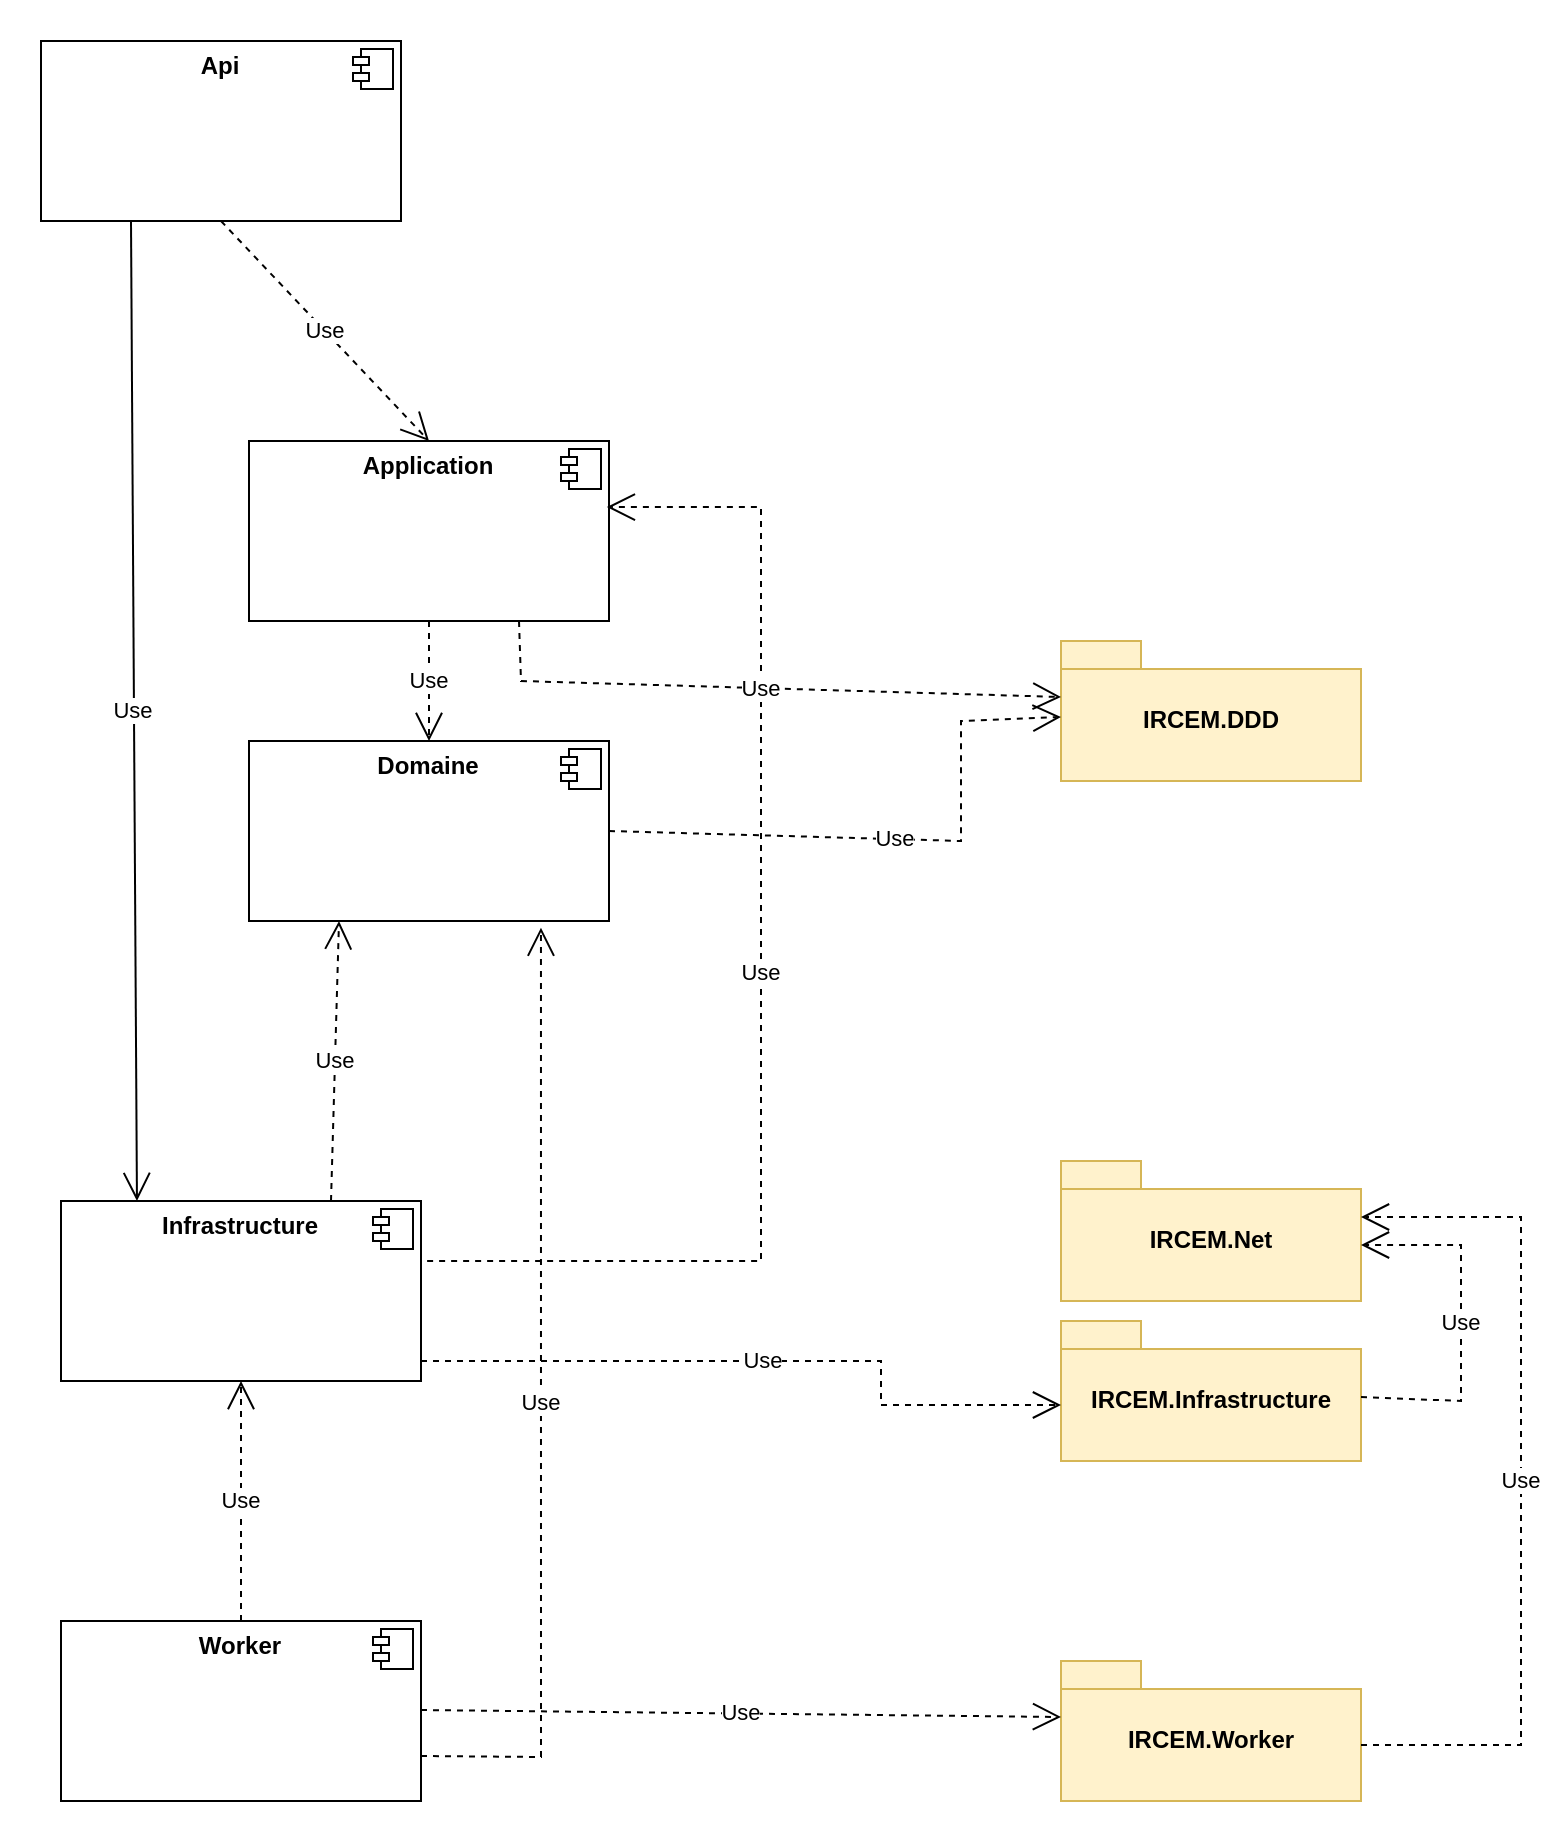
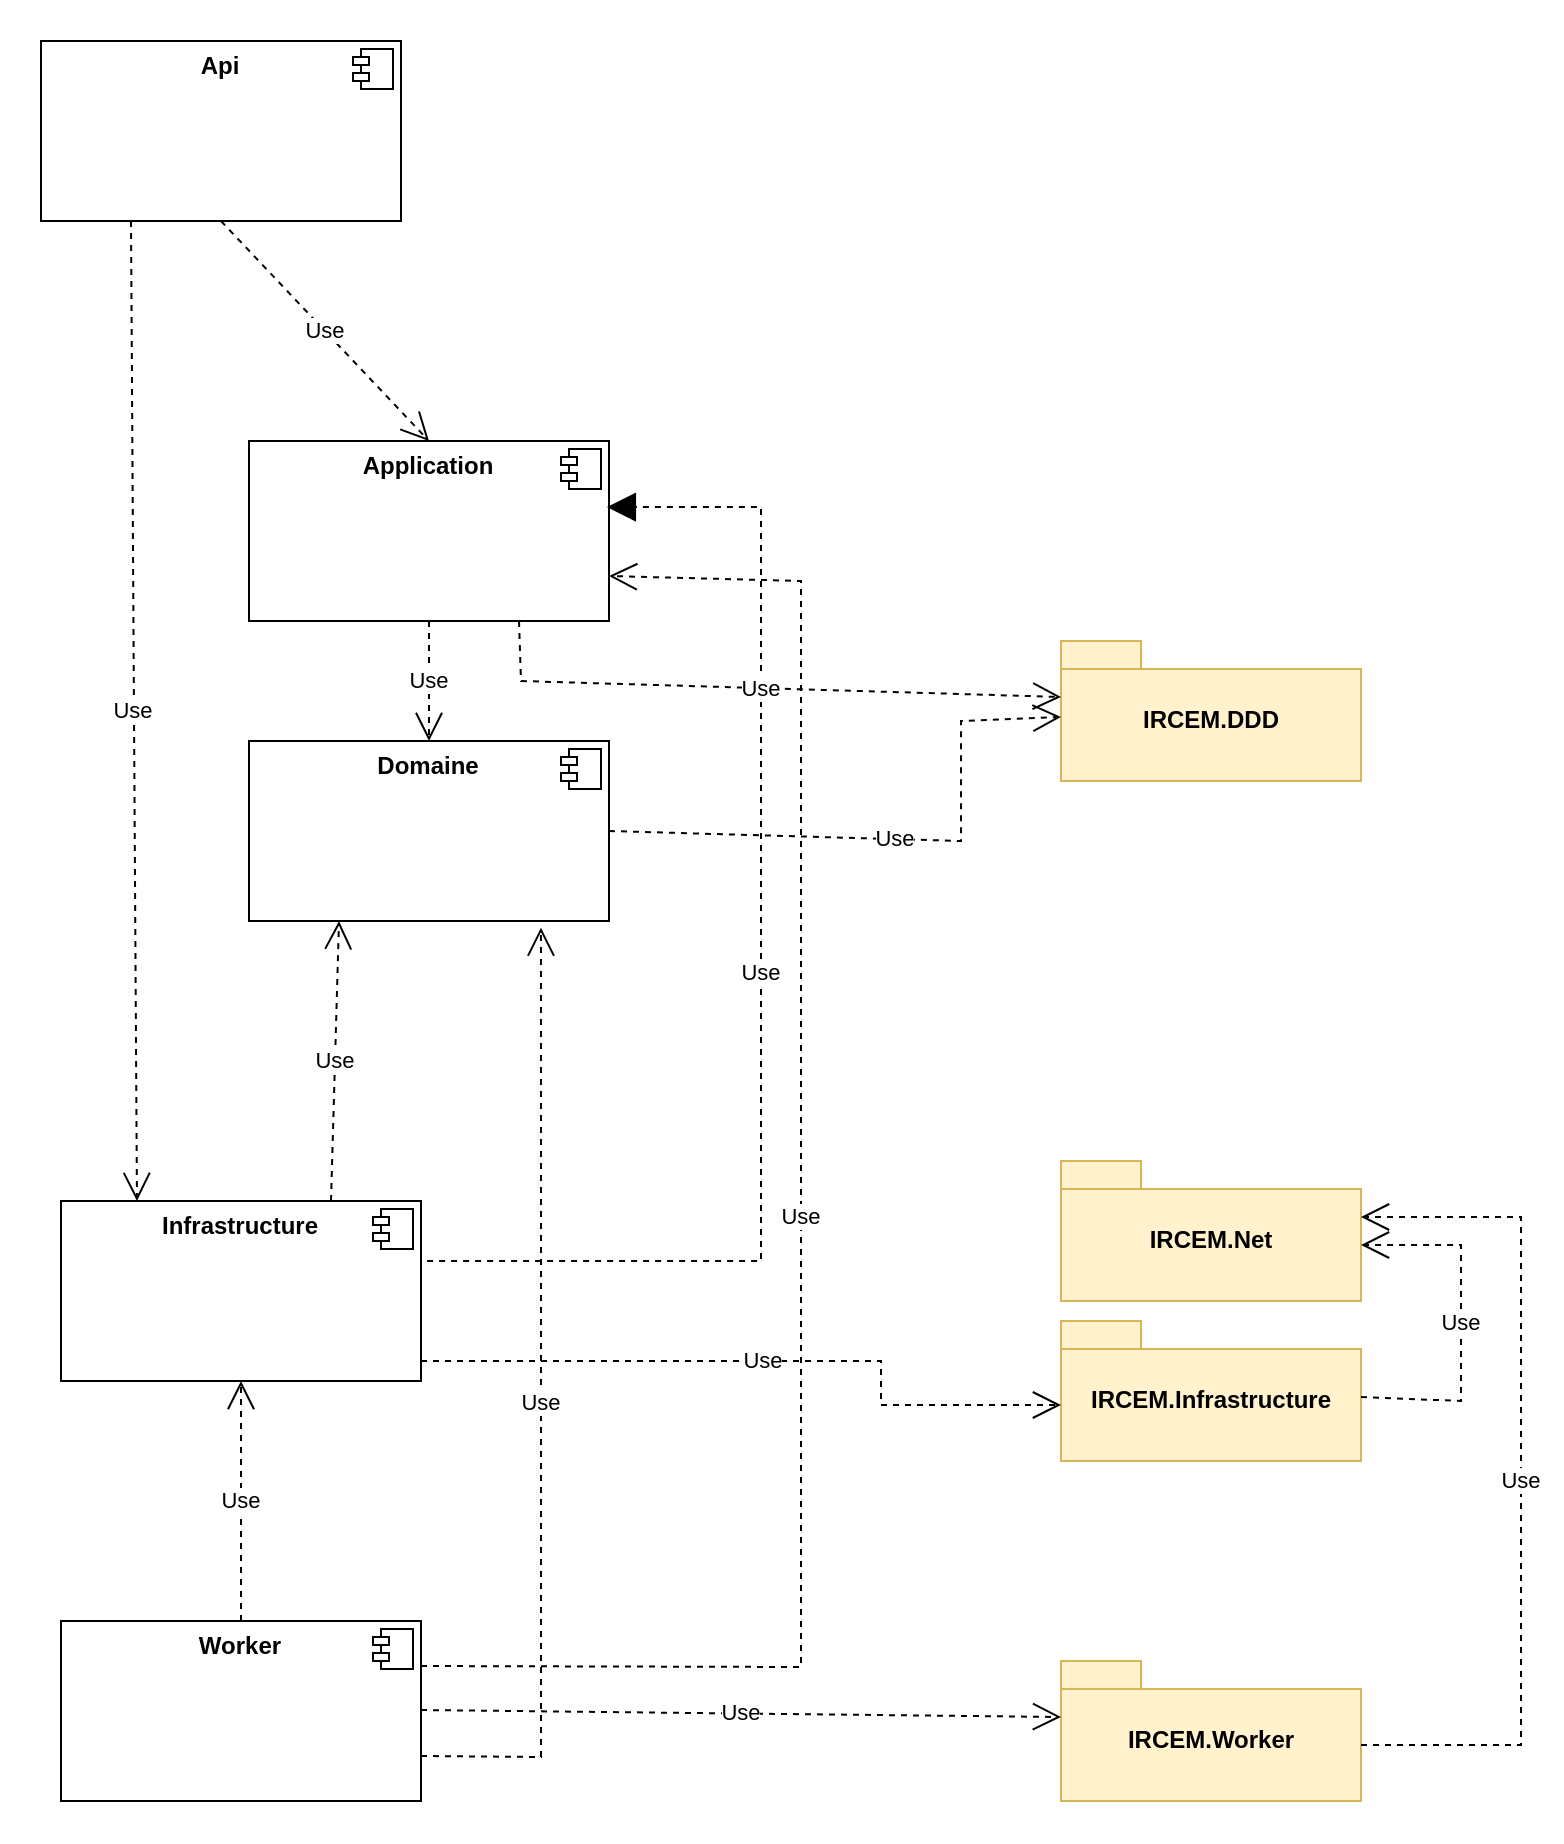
edge "Api" -> "Infrastructure": style solid -> dashed
edge "Infrastructure" -> "Application": arrowhead open -> block
edge "Worker" -> "Application": added, label "Use"
